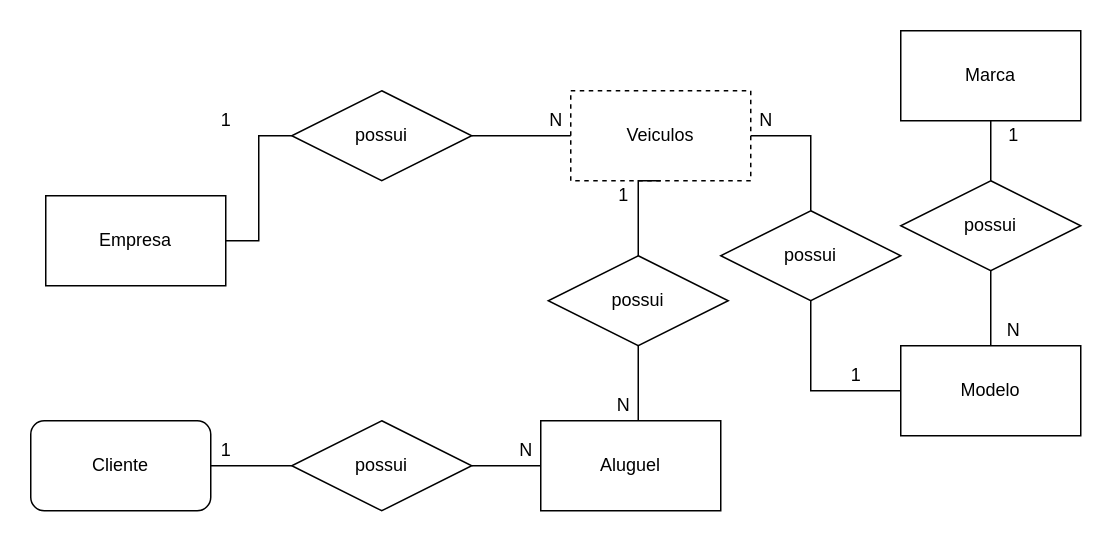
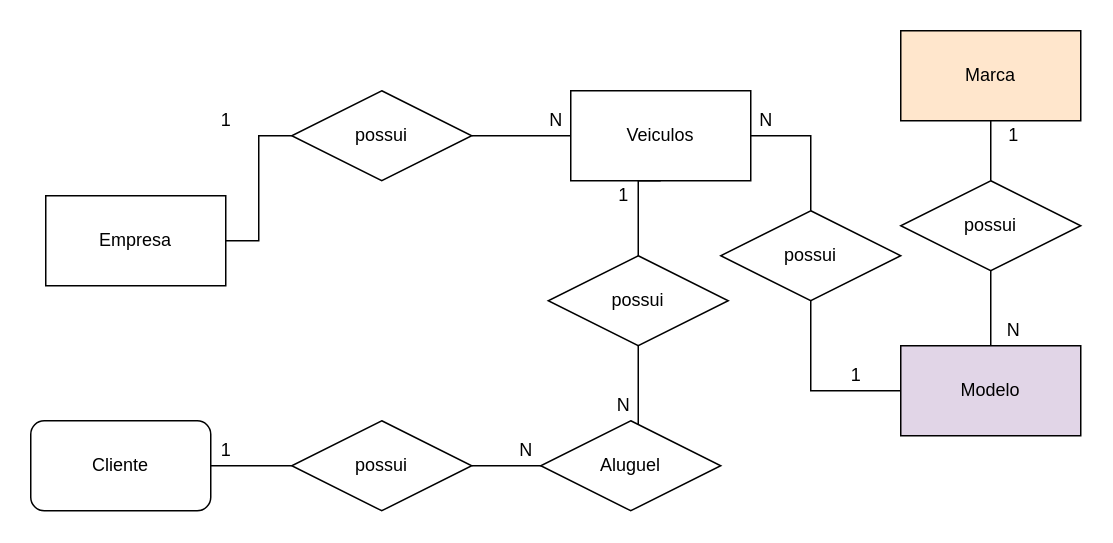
node "Marca": fillcolor #ffffff -> #ffe6cc
node "Veiculos": style dashed -> solid
node "Modelo": fillcolor #ffffff -> #e1d5e7
node "Aluguel": shape rectangle -> diamond
